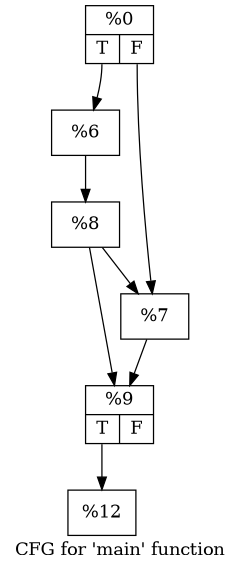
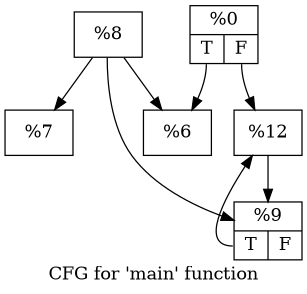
edge "%6" -> "%8": reversed
edge "%0" -> "%7": now "%0" -> "%12"
edge "%7" -> "%9": now "%12" -> "%9"
